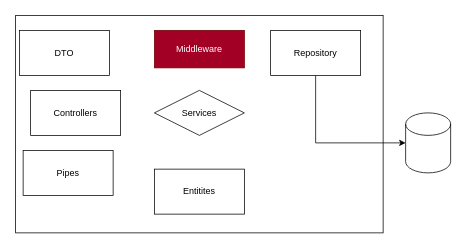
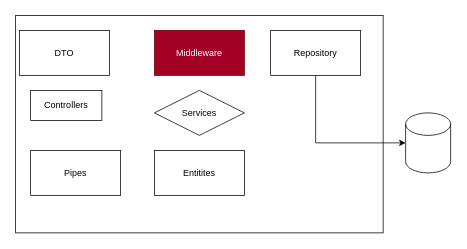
node "Middleware": size 90x38 -> 90x45
node "Controllers": size 90x45 -> 71x30
node "Pipes": moved (68, 173) -> (75, 173)
node "Entitites": moved (199, 192) -> (199, 173)
